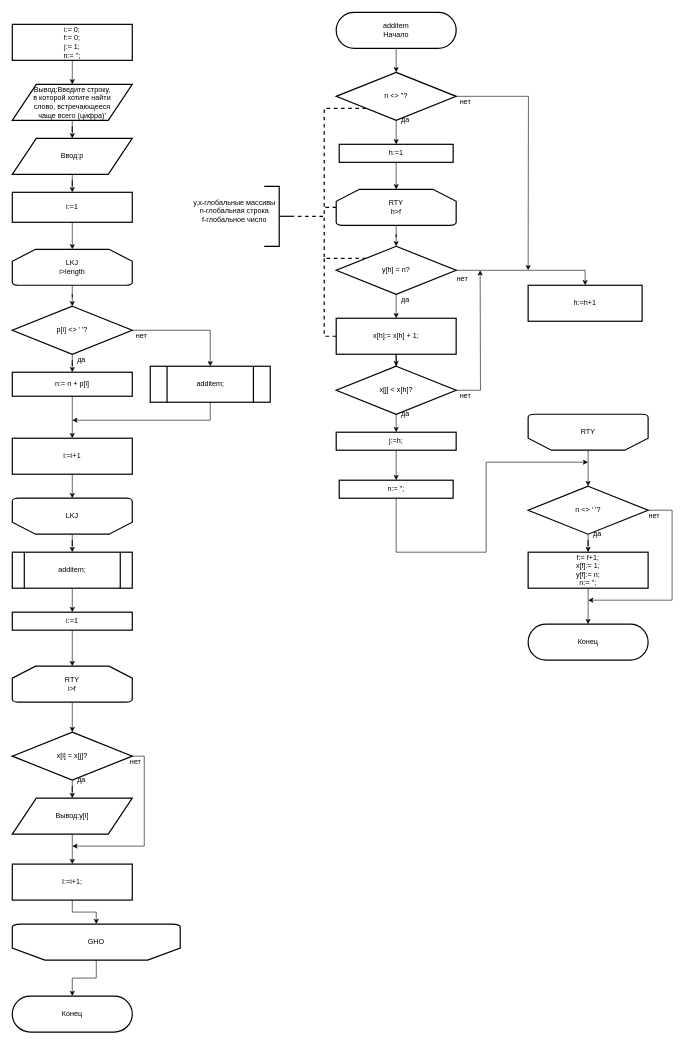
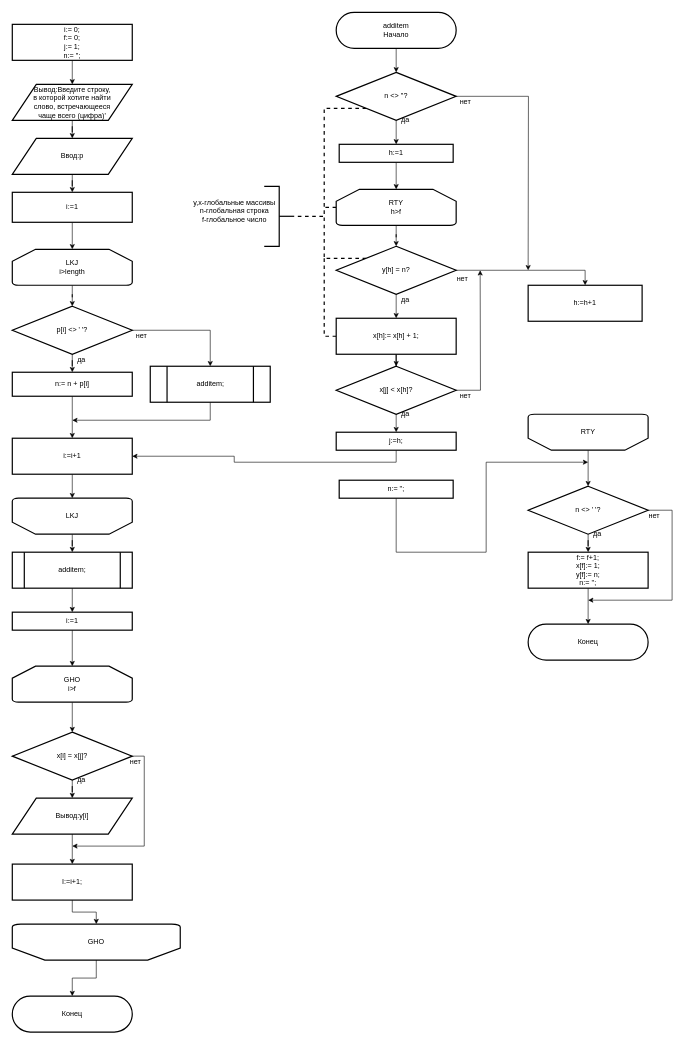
edge "j:=h;" -> "n:= '';": now "j:=h;" -> "i:=i+1"
node "RTY i>f": label "RTY i>f" -> "GHO i>f"
